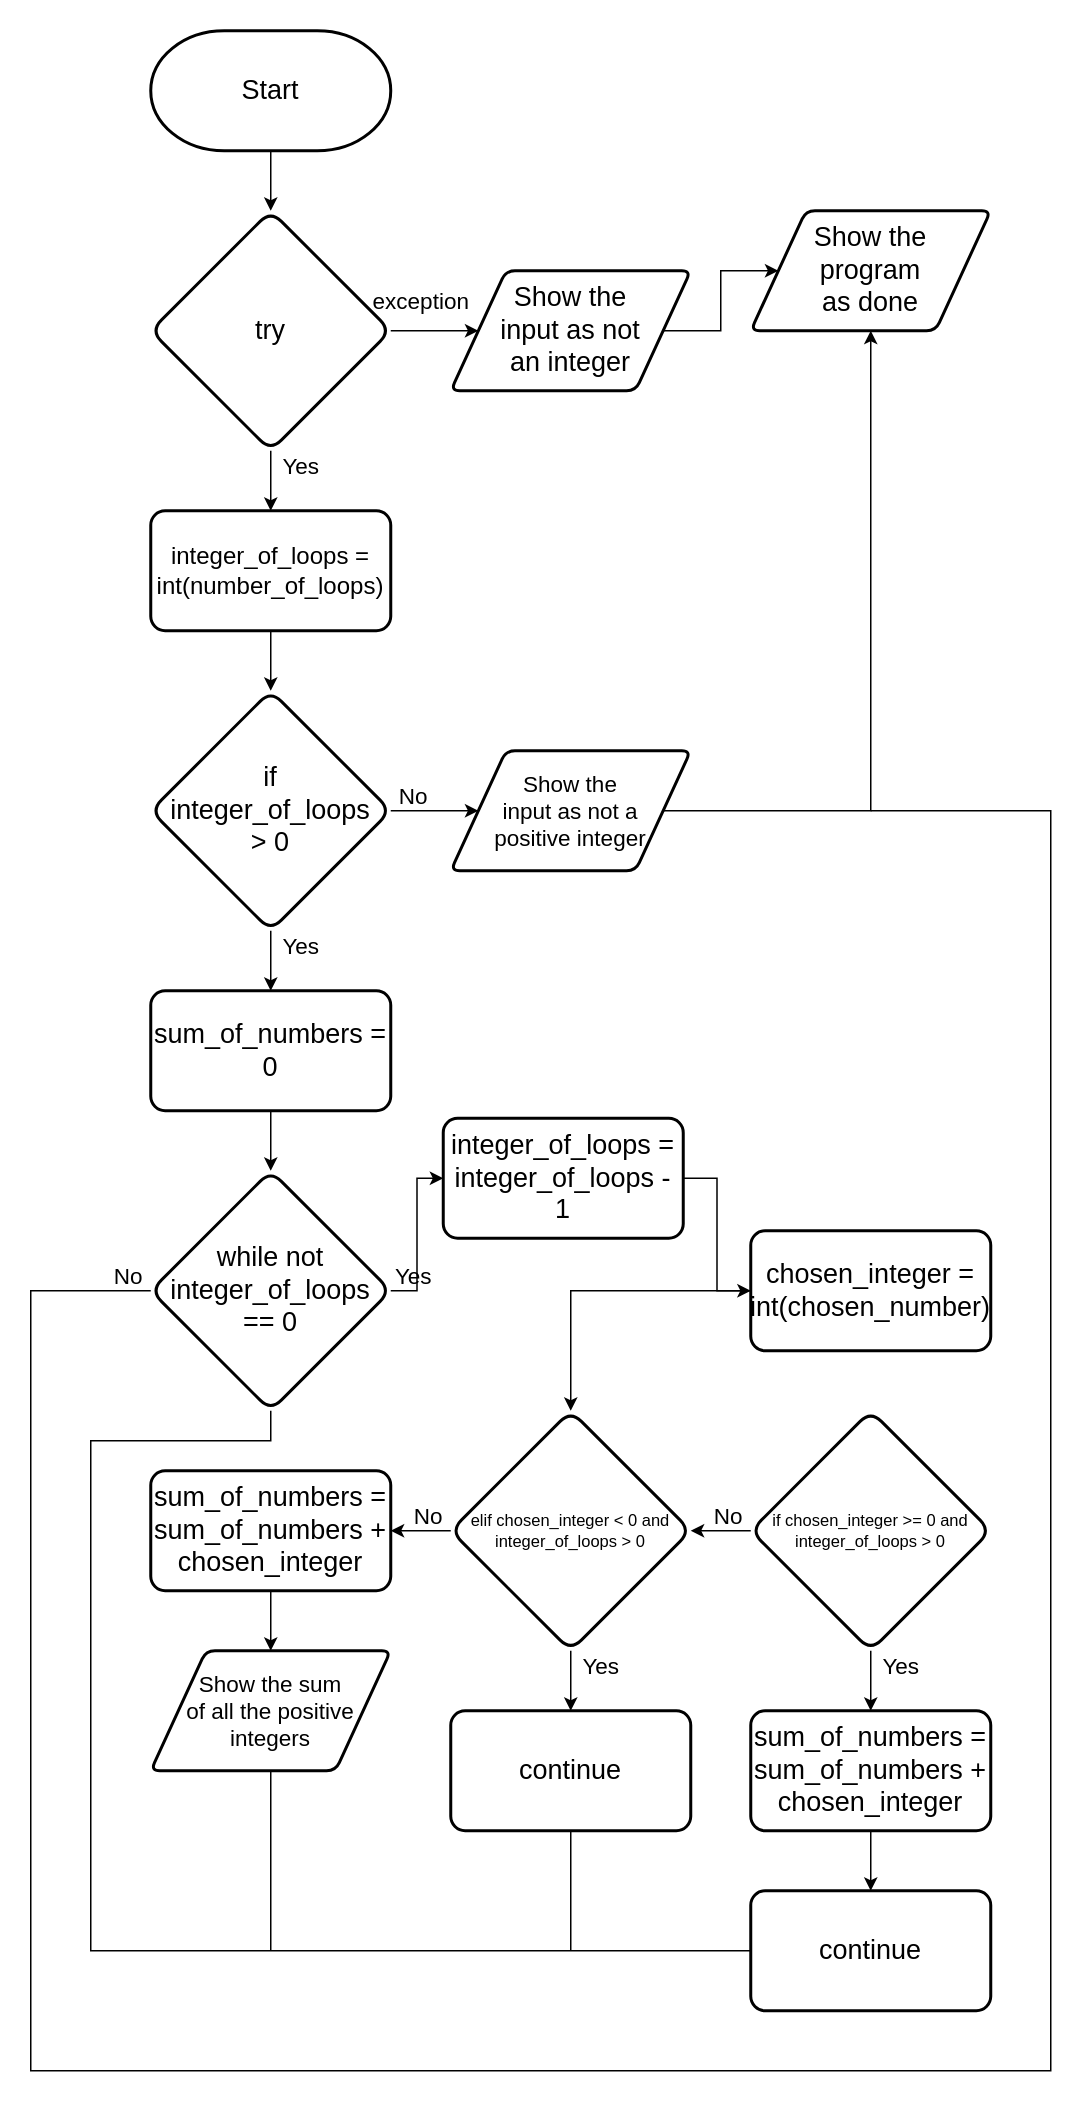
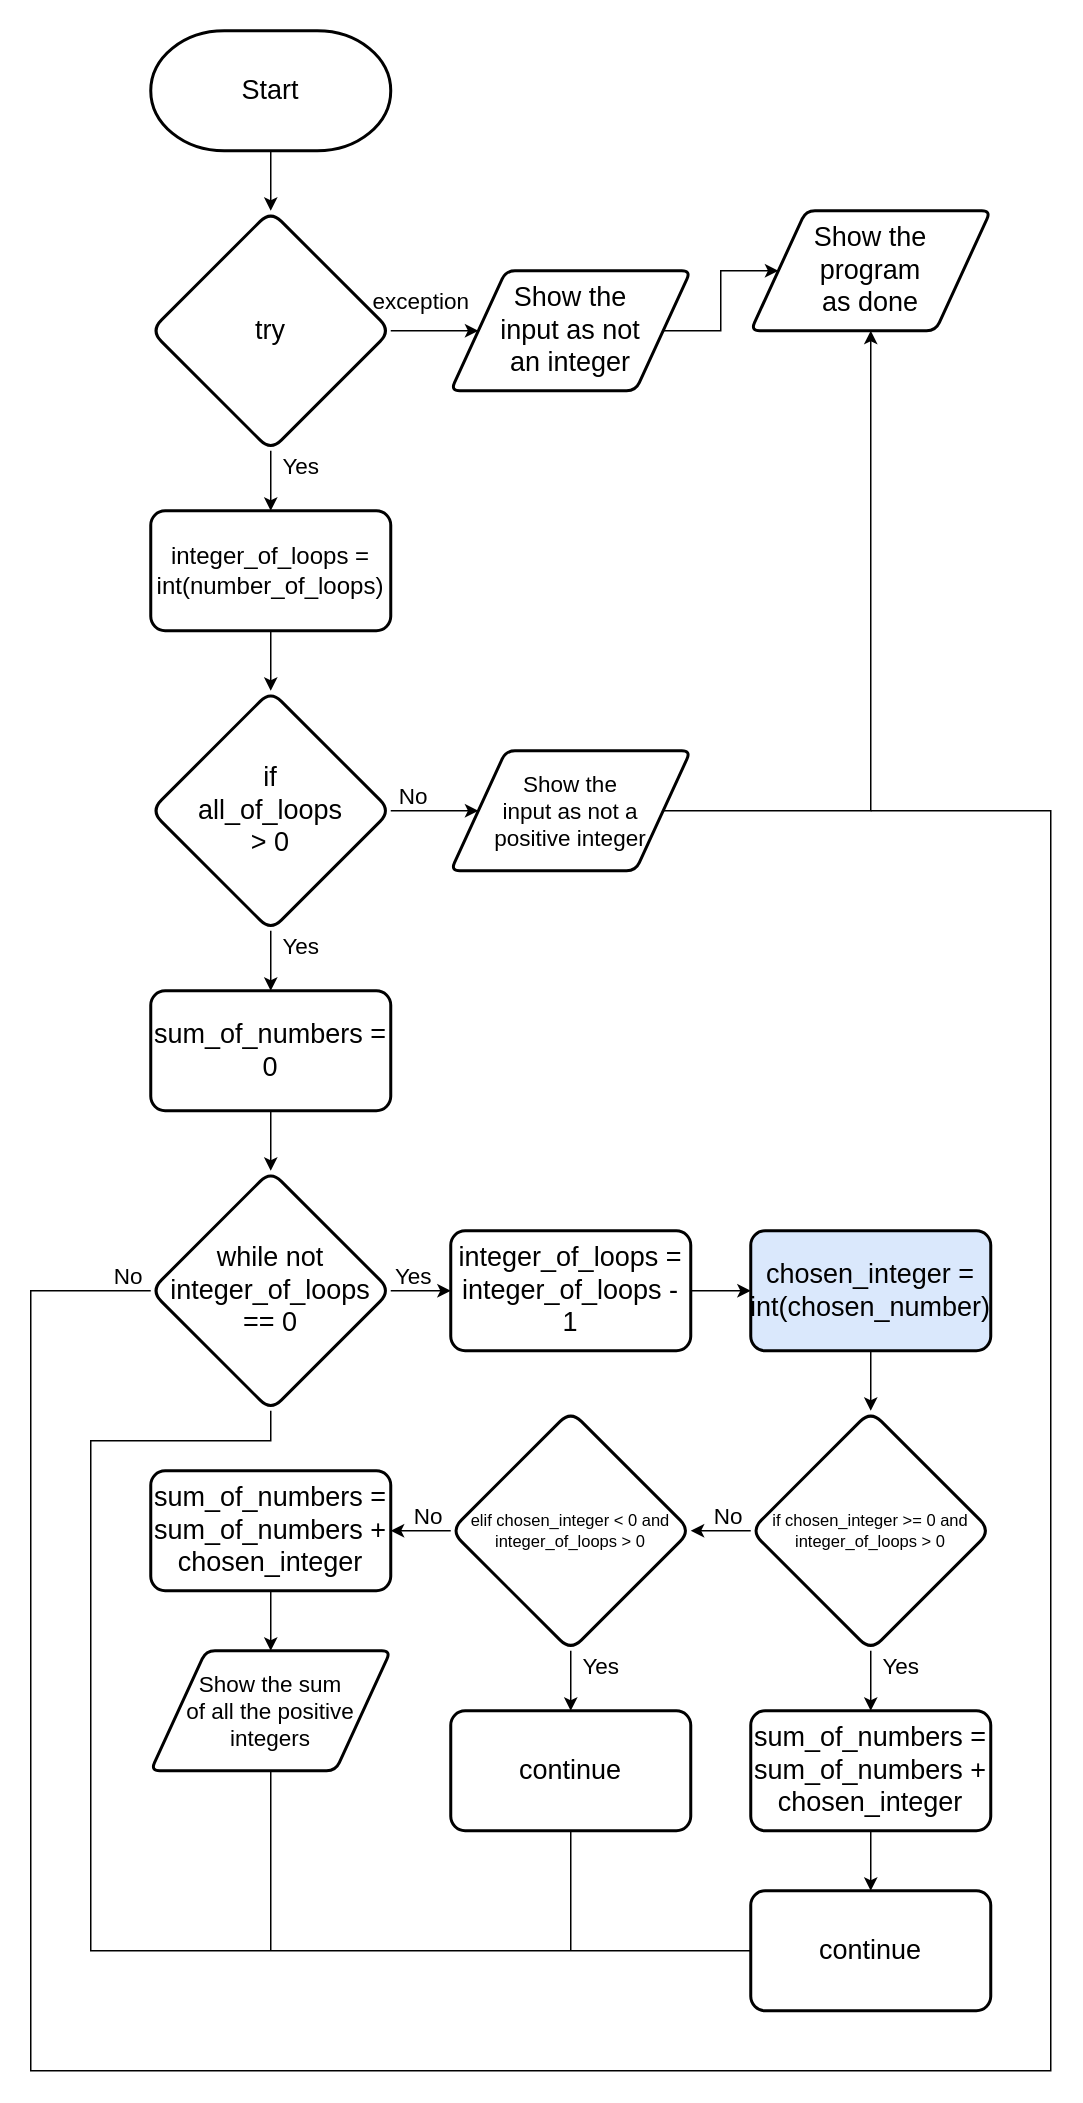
node "if integer_of_loops > 0": label "if integer_of_loops > 0" -> "if all_of_loops > 0"
node "integer_of_loops = integer_of_loops - 1": moved (563, 1178) -> (571, 1291)
edge "chosen_integer = int(chosen_number)" -> "elif chosen_integer < 0 and integer_of_loops > 0": now "chosen_integer = int(chosen_number)" -> "if chosen_integer >= 0 and integer_of_loops > 0"
node "chosen_integer = int(chosen_number)": fillcolor #ffffff -> #dae8fc
